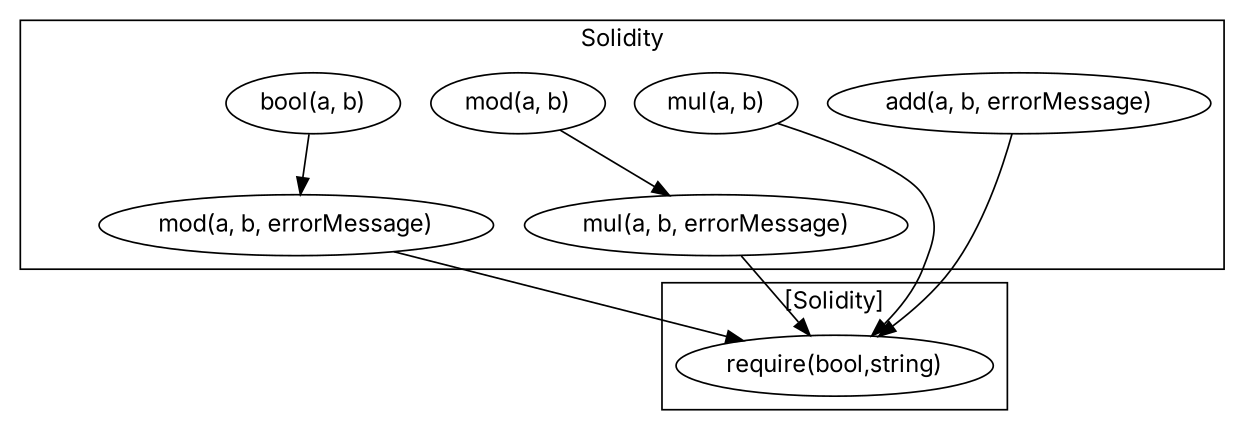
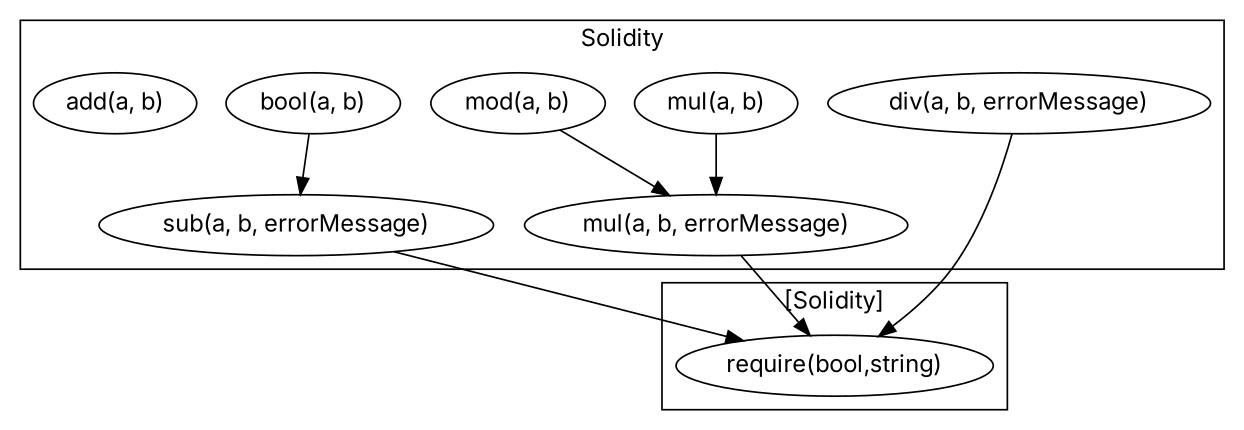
node "add(a, b)": added
node "add(a, b, errorMessage)": label "add(a, b, errorMessage)" -> "div(a, b, errorMessage)"
edge "mul(a, b)" -> "require(bool,string)": now "mul(a, b)" -> "mul(a, b, errorMessage)"
node "mod(a, b, errorMessage)": label "mod(a, b, errorMessage)" -> "sub(a, b, errorMessage)"
